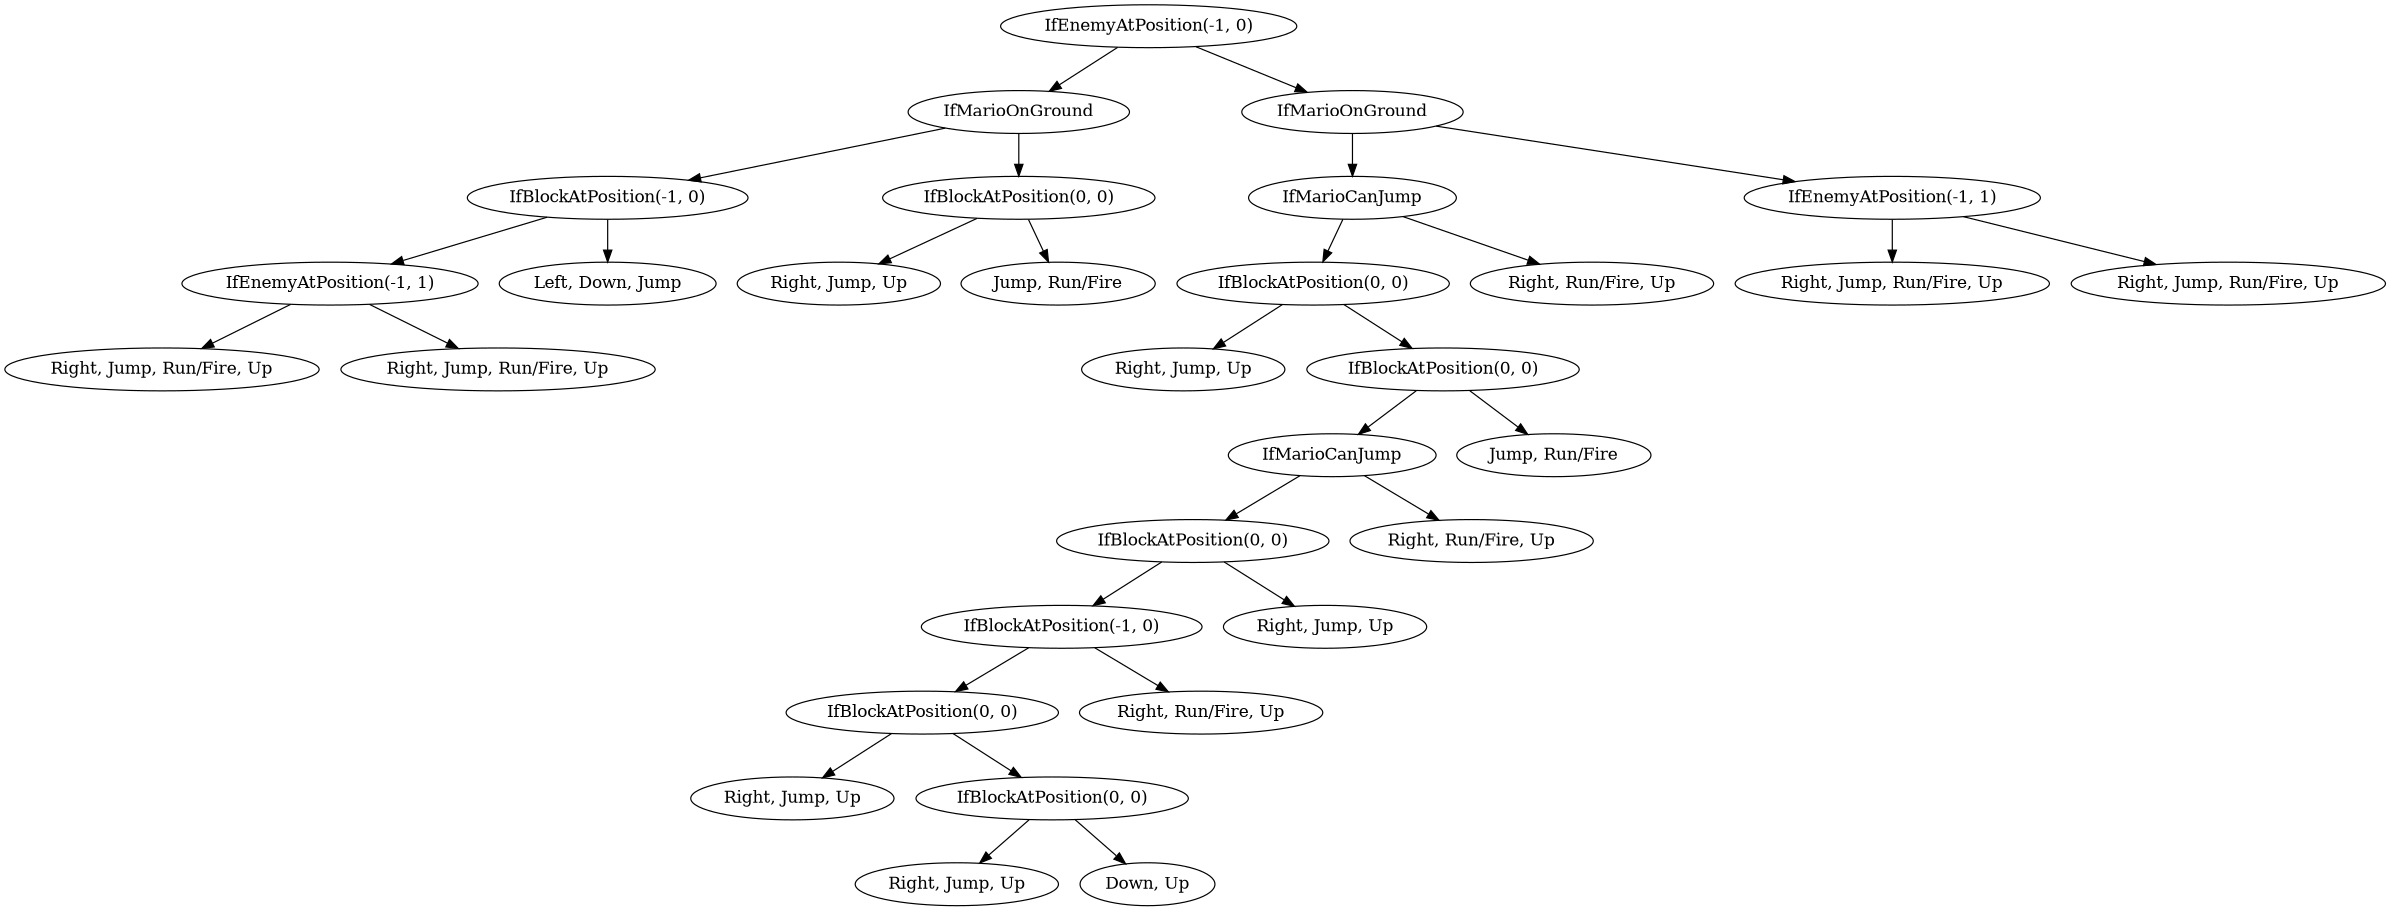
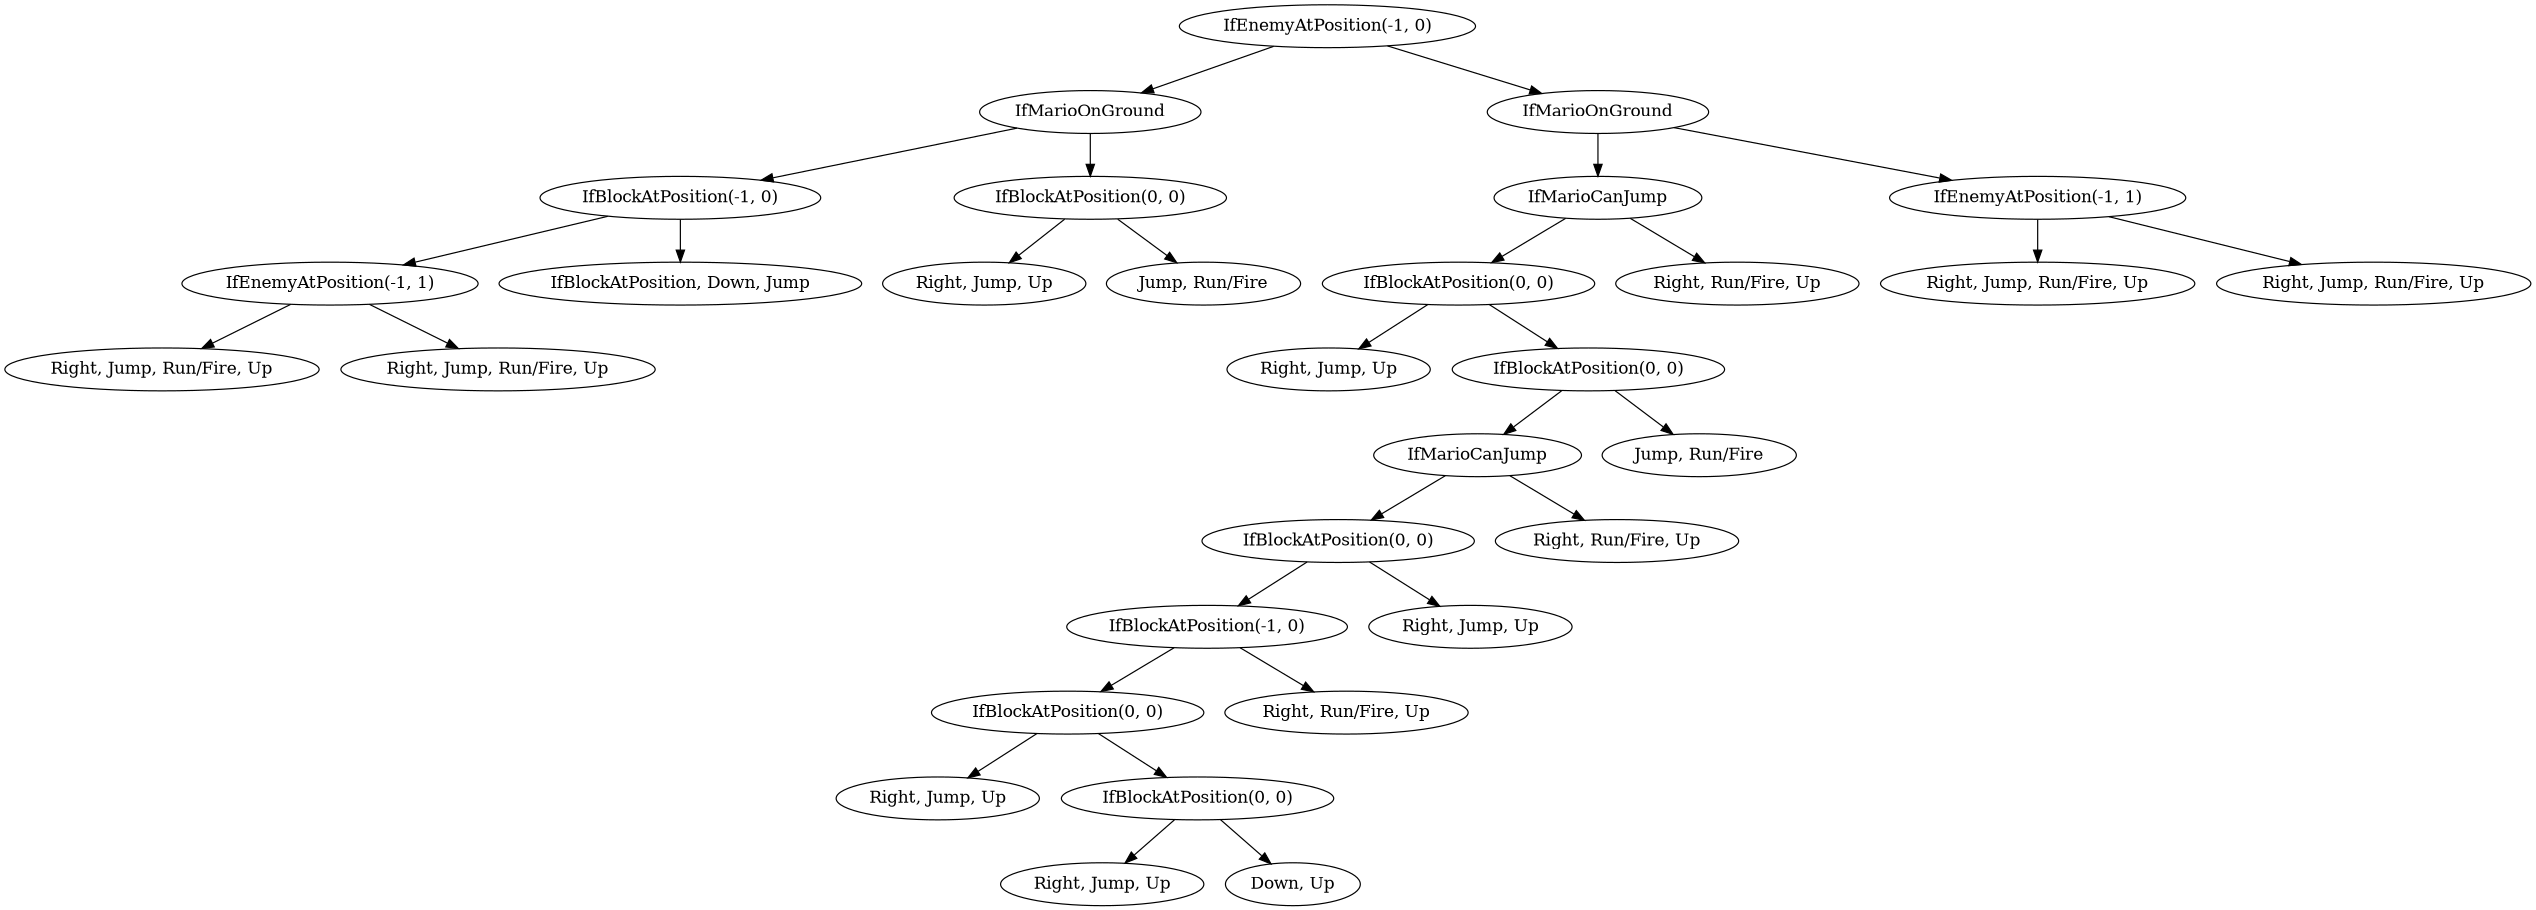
node "Left, Down, Jump": label "Left, Down, Jump" -> "IfBlockAtPosition, Down, Jump"
